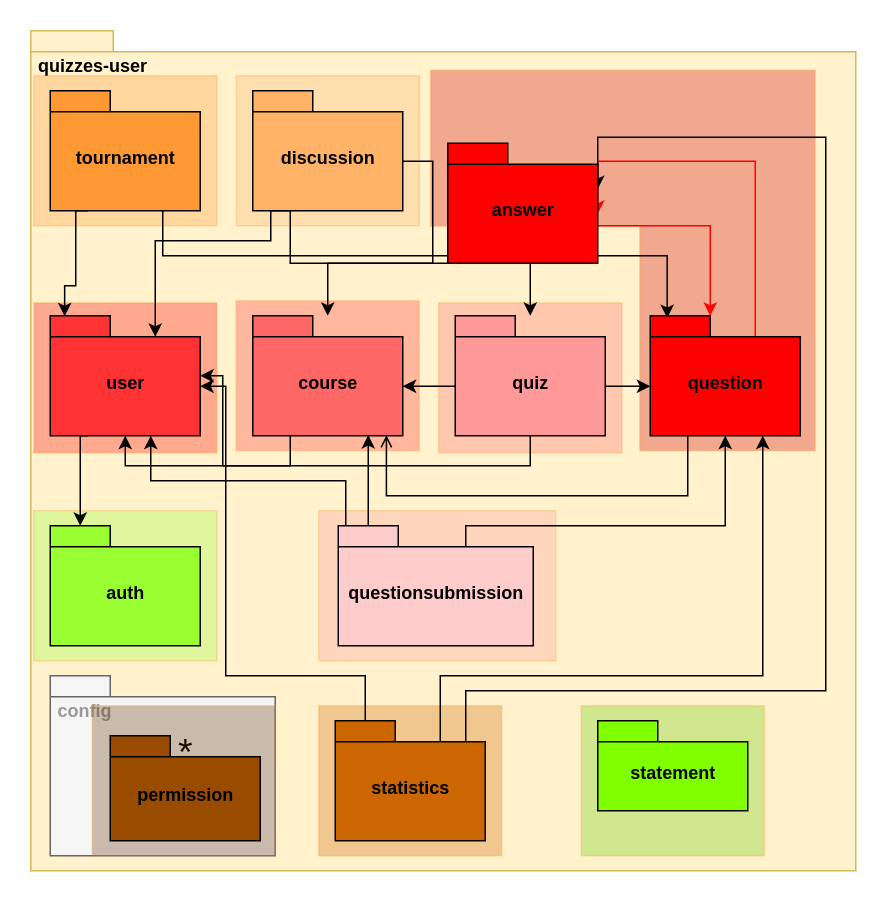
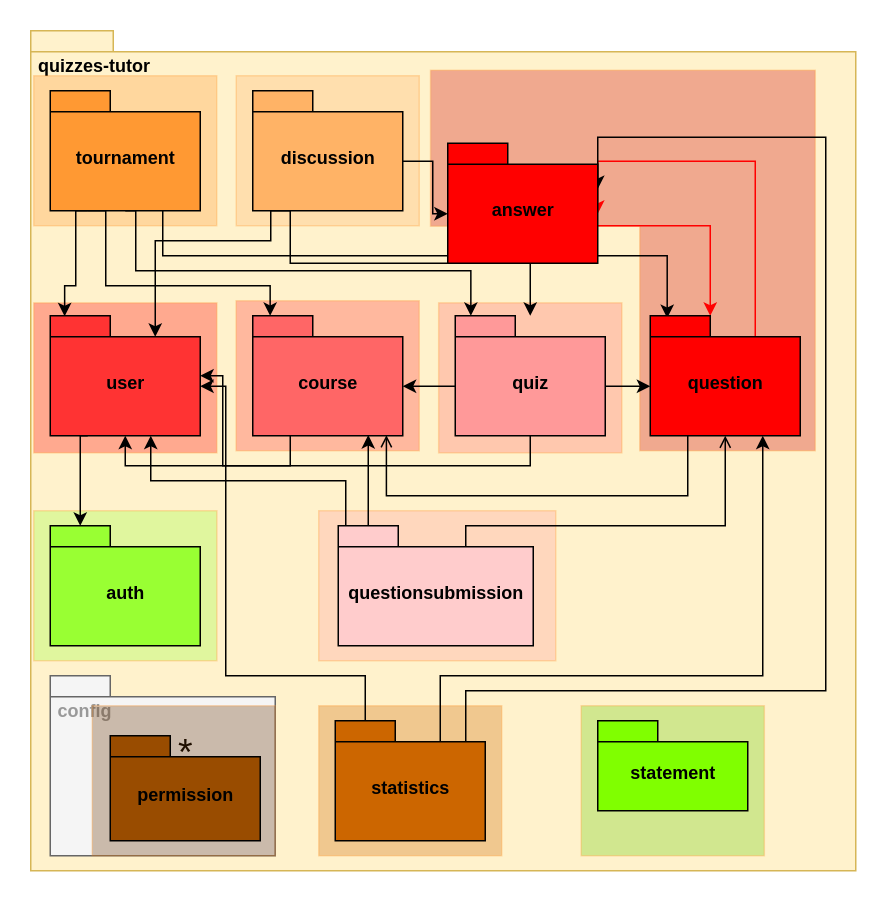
node "quizzes-user": label "quizzes-user" -> "quizzes-tutor"
edge "discussion" -> "course": now "discussion" -> "answer"
edge "tournament" -> "quiz": added
edge "tournament" -> "course": added
edge "questionsubmission" -> "question": arrowhead classic -> open
